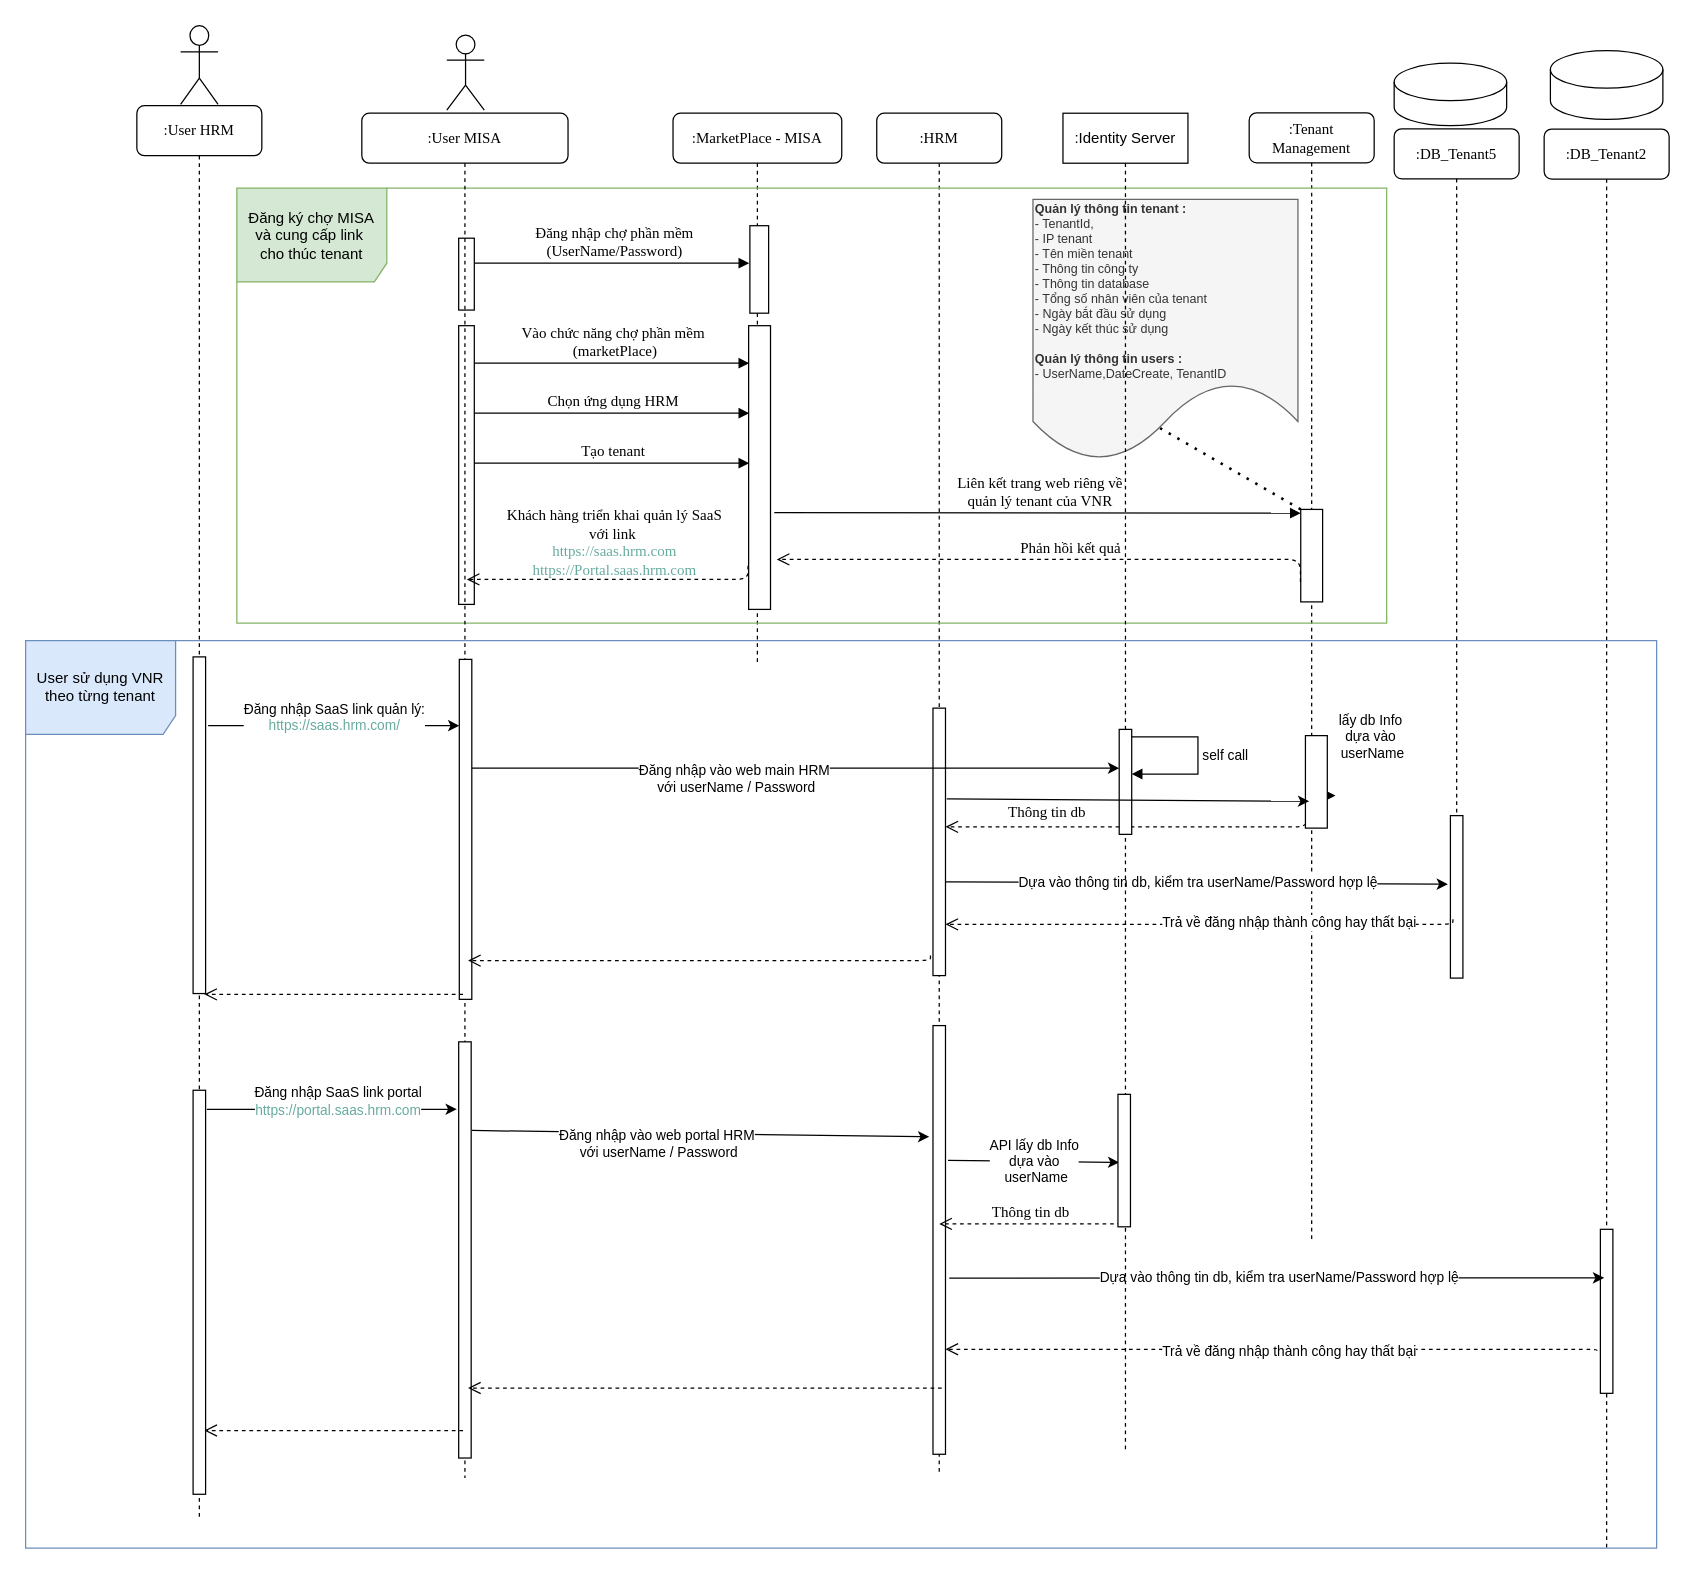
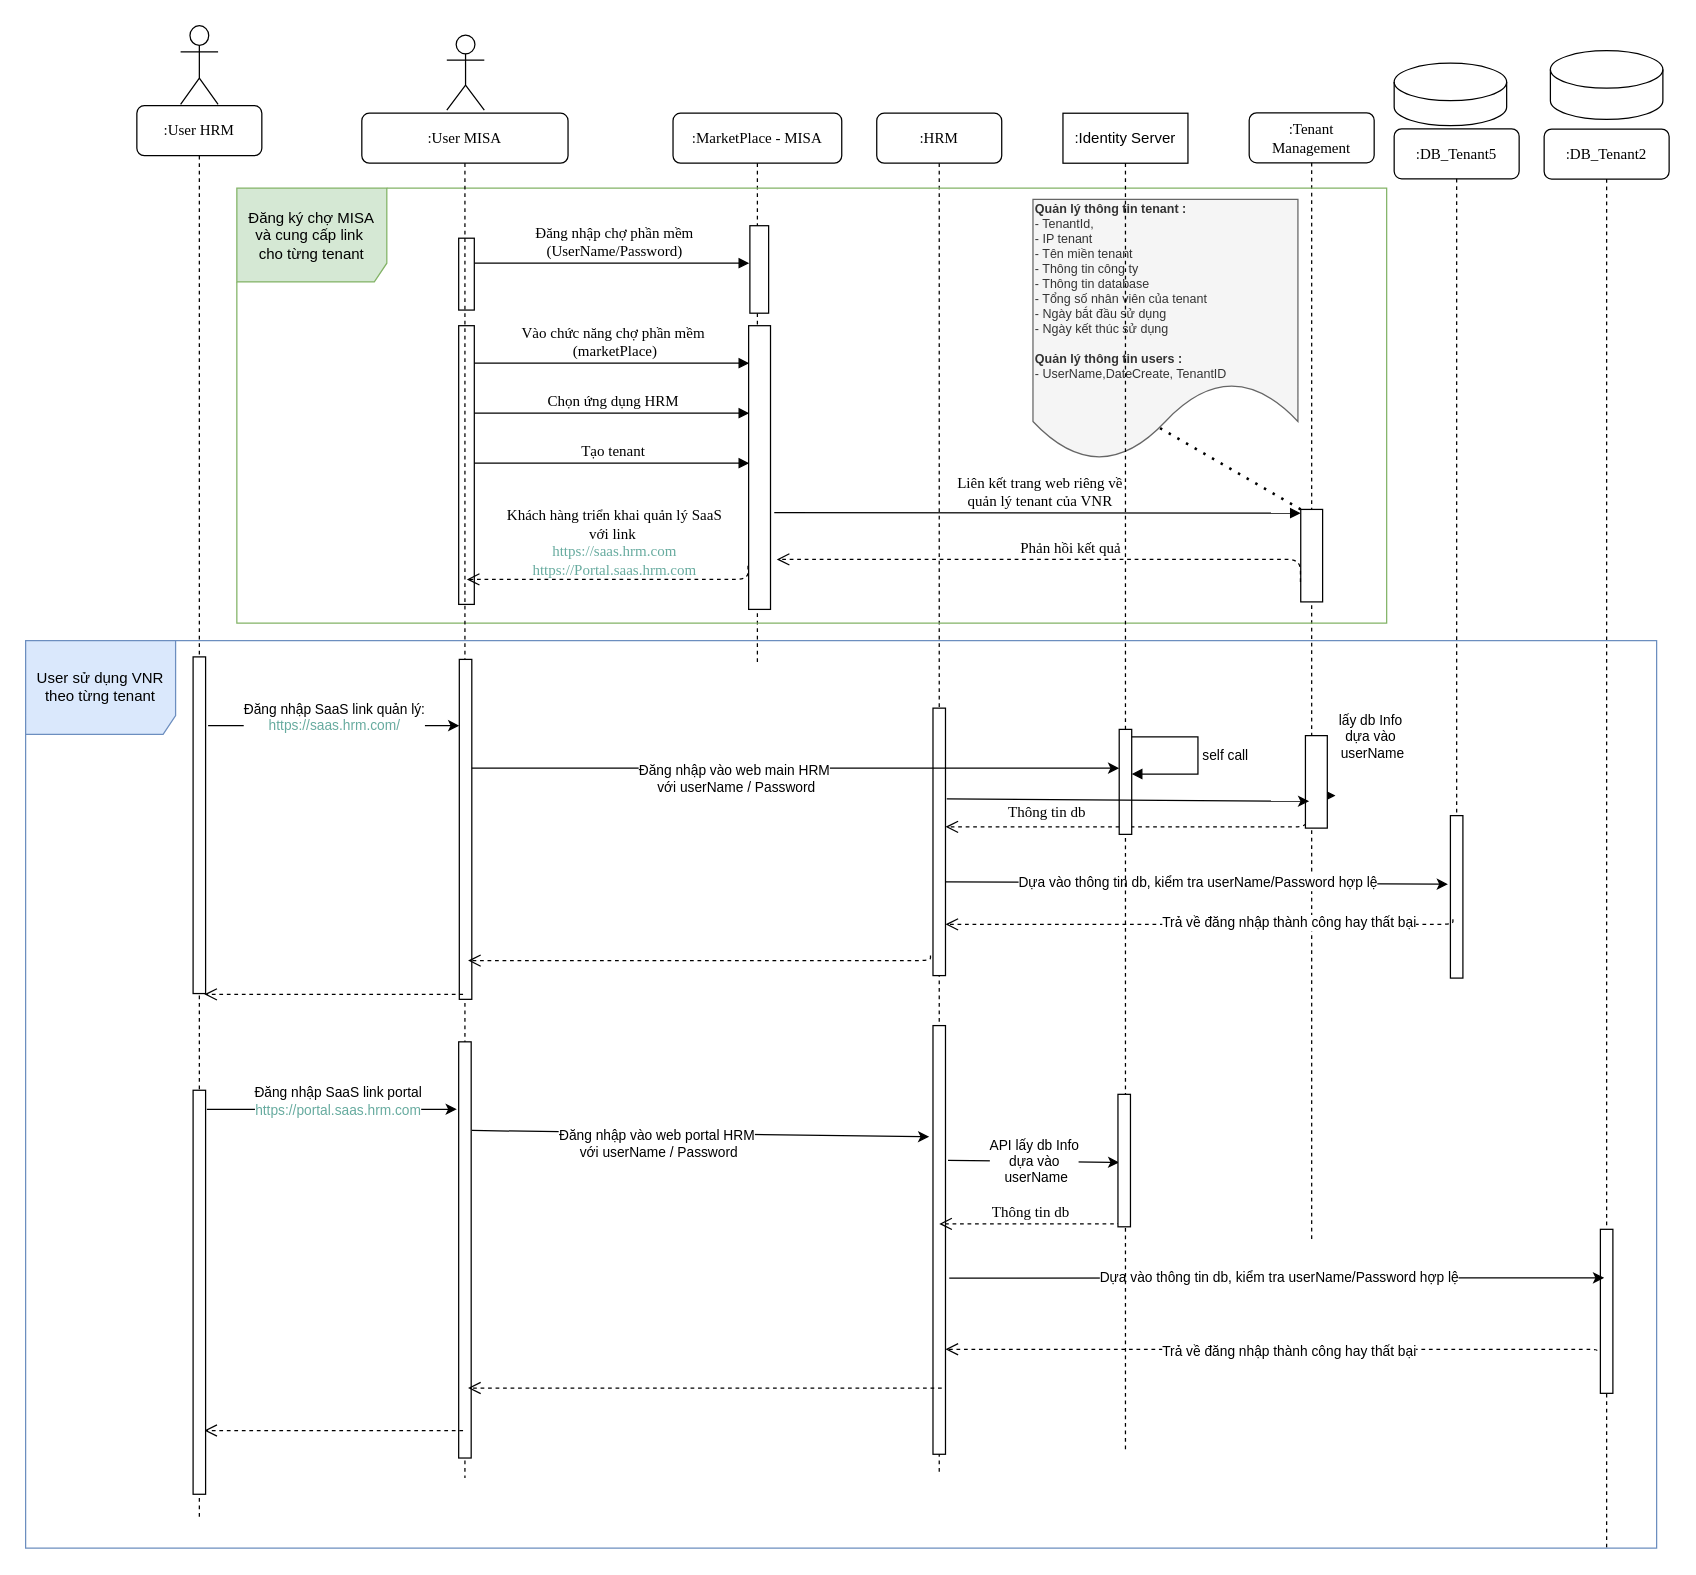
node "Đăng ký chợ MISA và cung cấp link cho thúc tenant": label "Đăng ký chợ MISA và cung cấp link cho thúc tenant" -> "Đăng ký chợ MISA và cung cấp link cho từng tenant"
